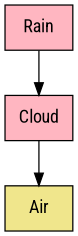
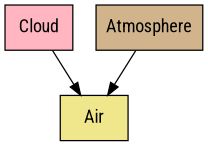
node "Rain": removed
node "Atmosphere": added
